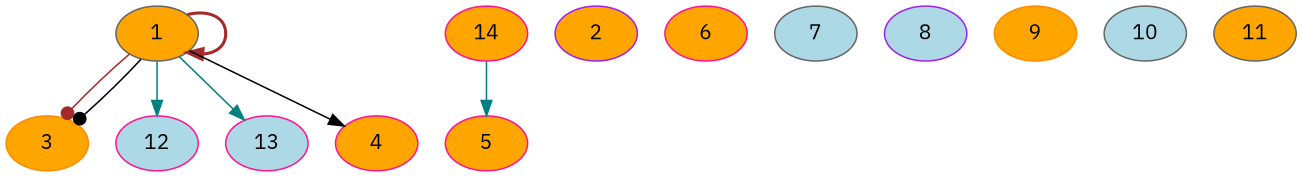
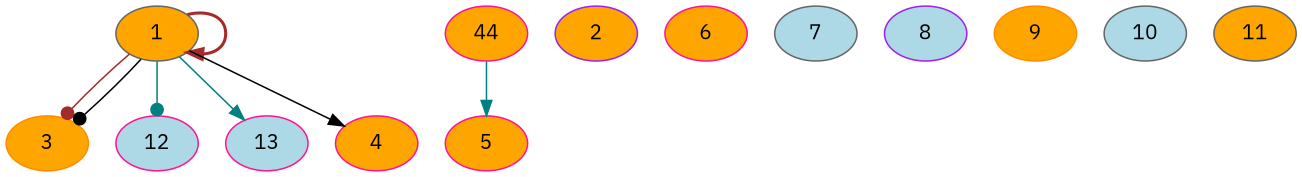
node "14": label "14" -> "44"
edge "1" -> "12": arrowhead normal -> dot
